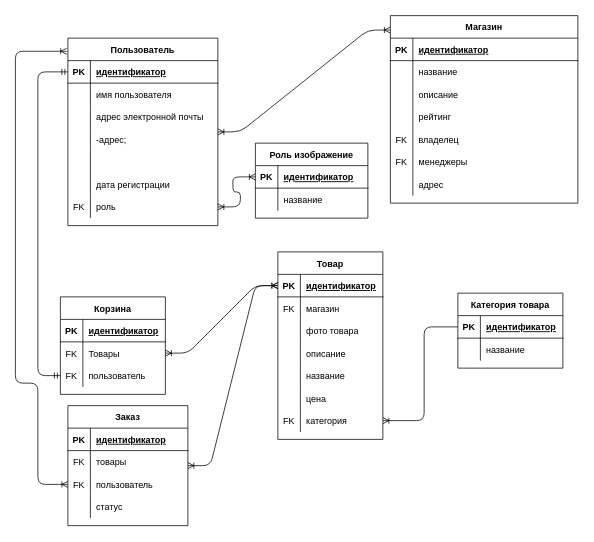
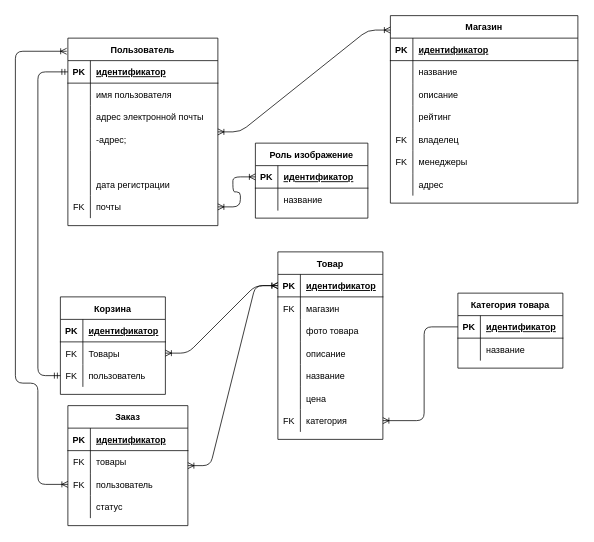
node "роль": label "роль" -> "почты"
